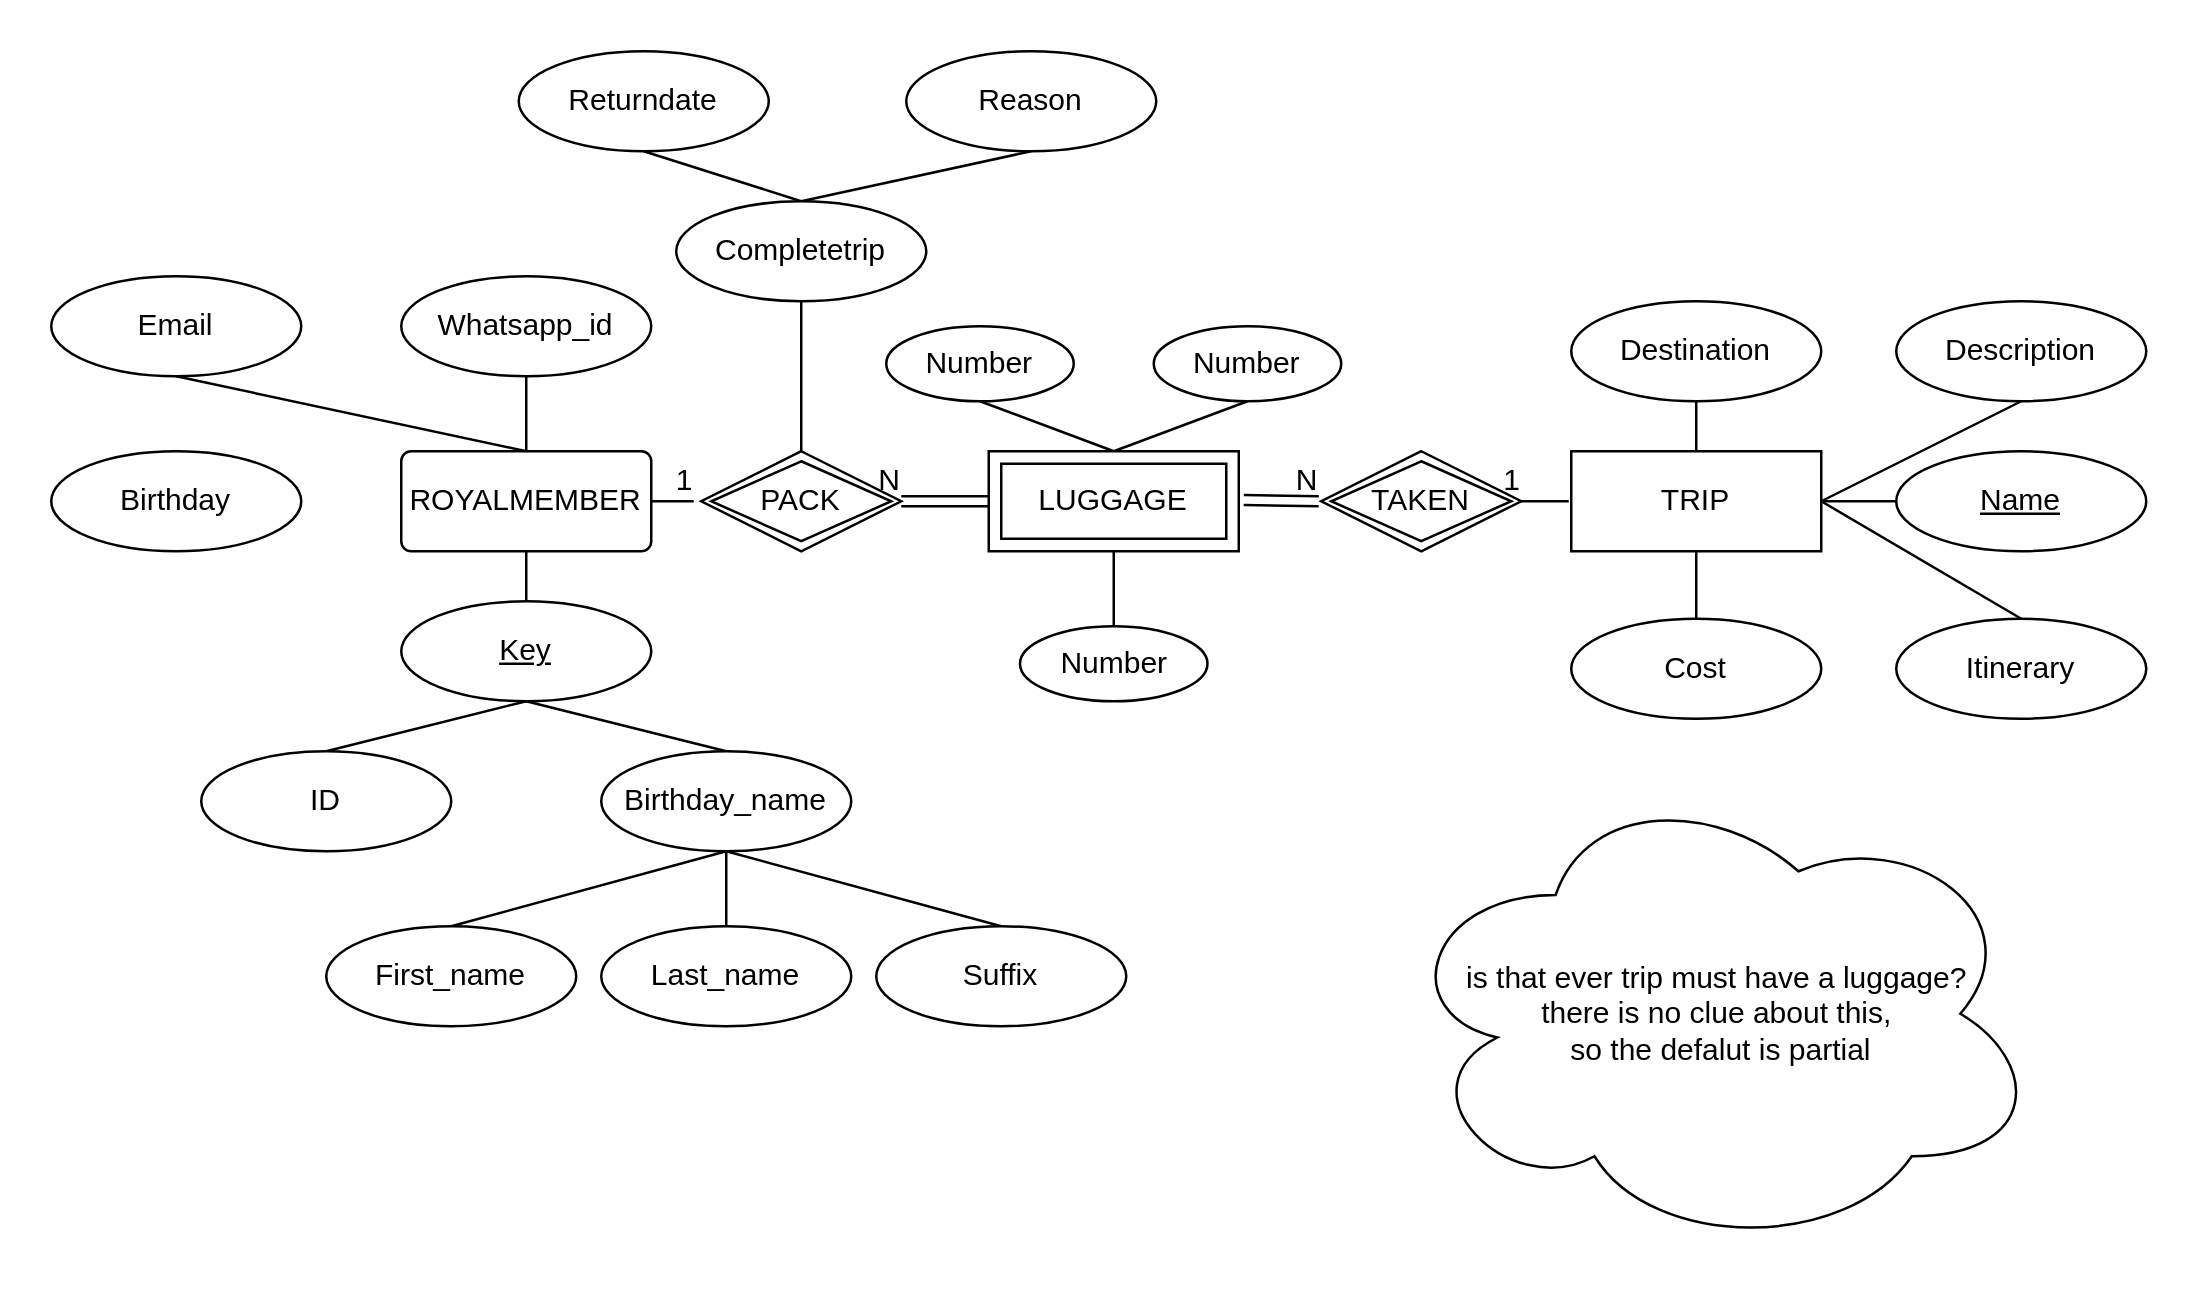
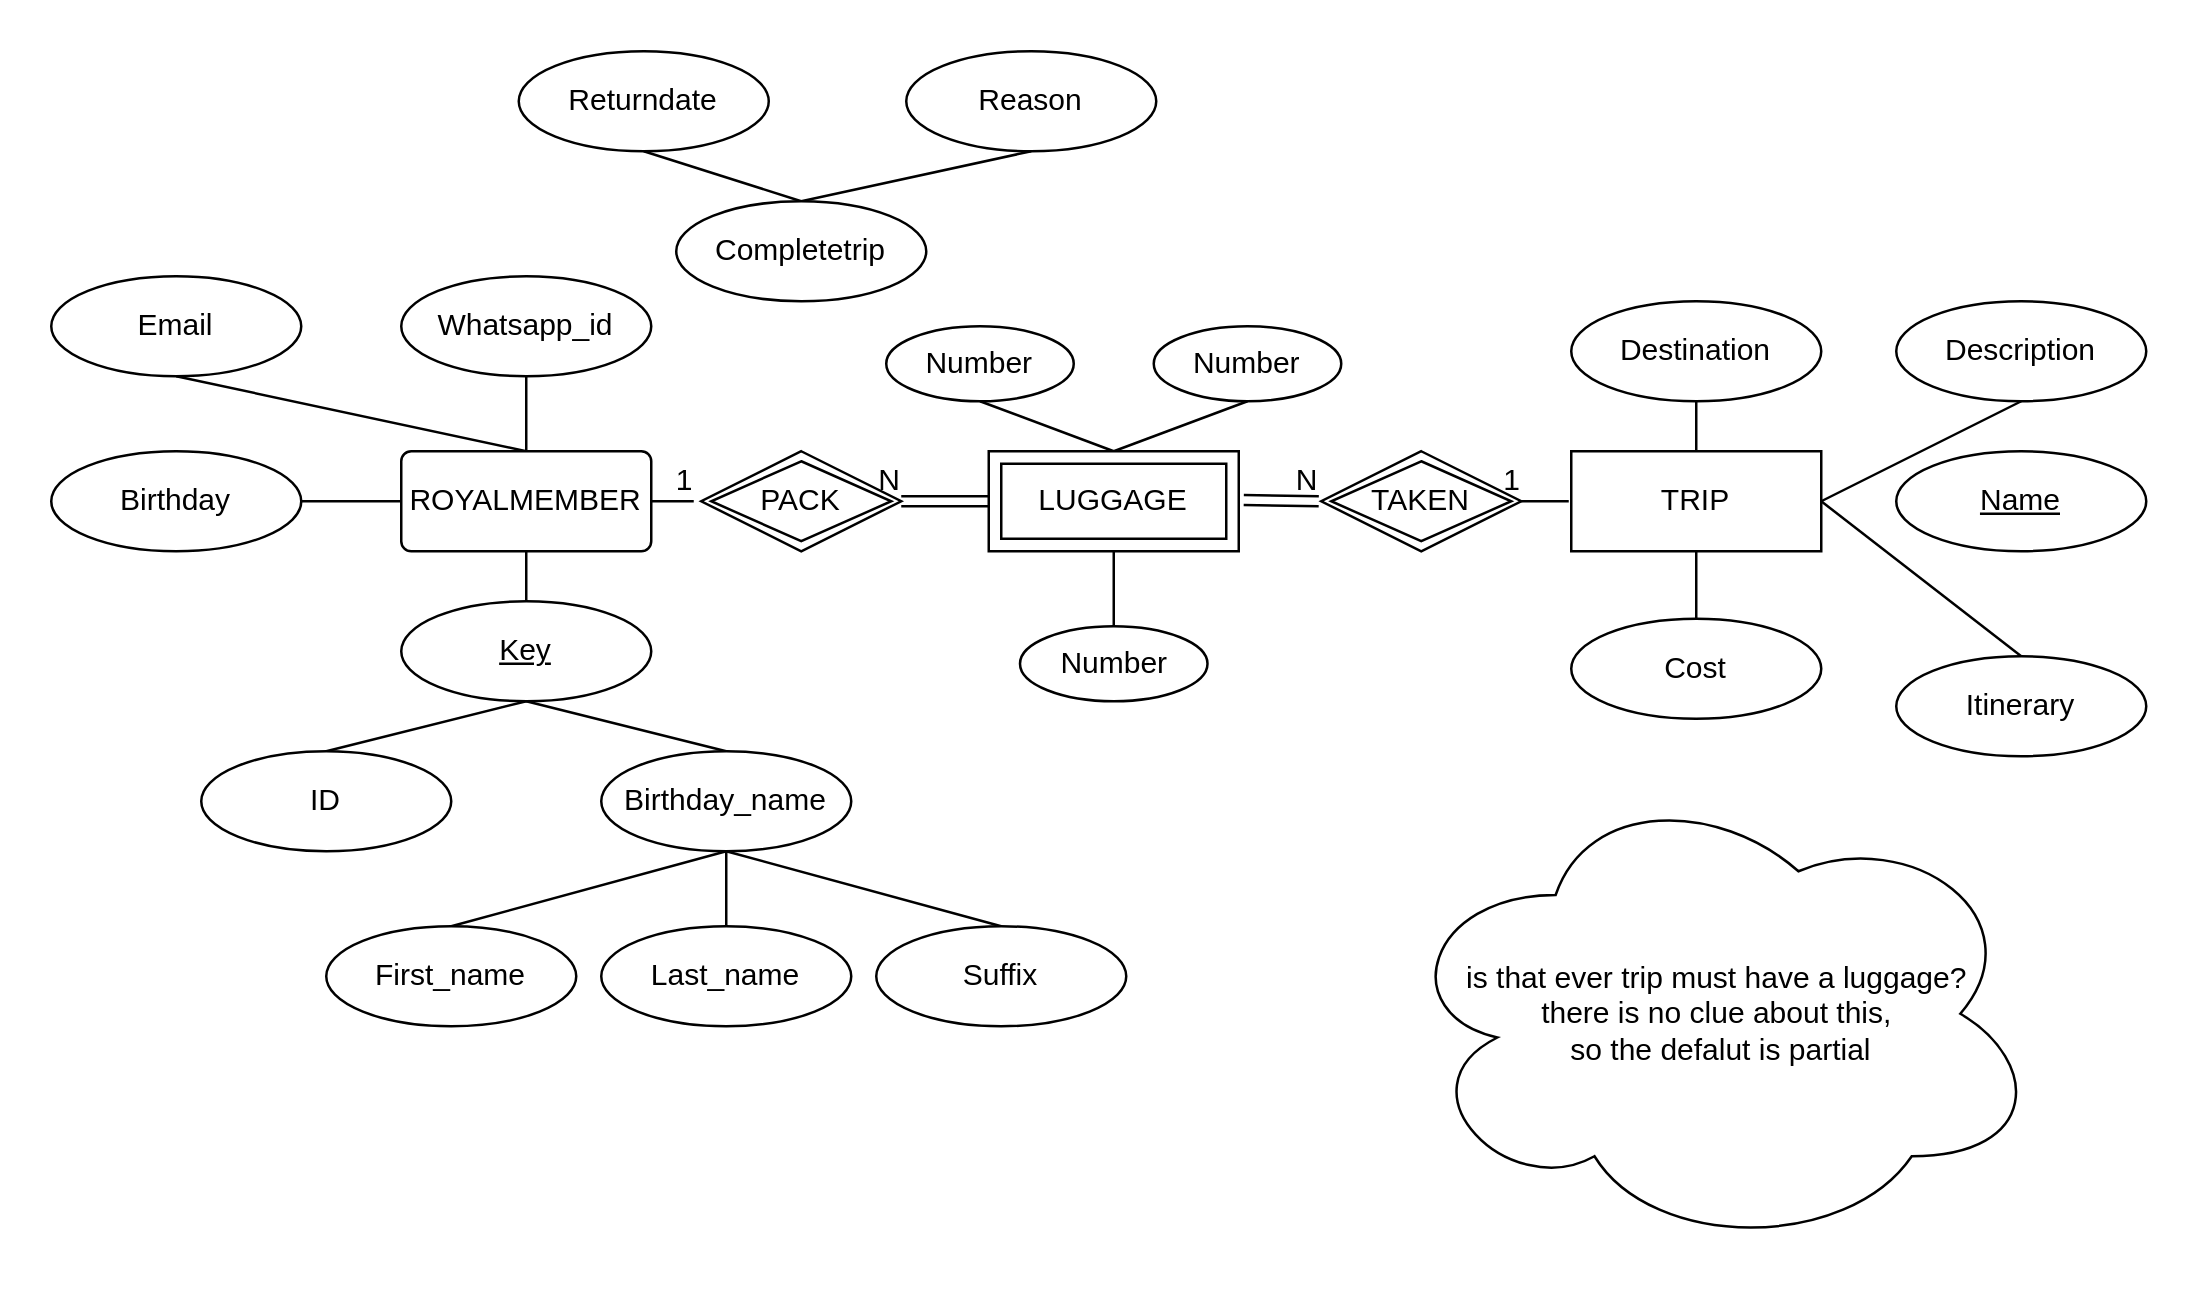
edge "Completetrip" -- "PACK": removed
edge "Birthday" -- "ROYALMEMBER": added
edge "TRIP" -- "Name": removed
node "Itinerary": moved (2021, 669) -> (2021, 706)
